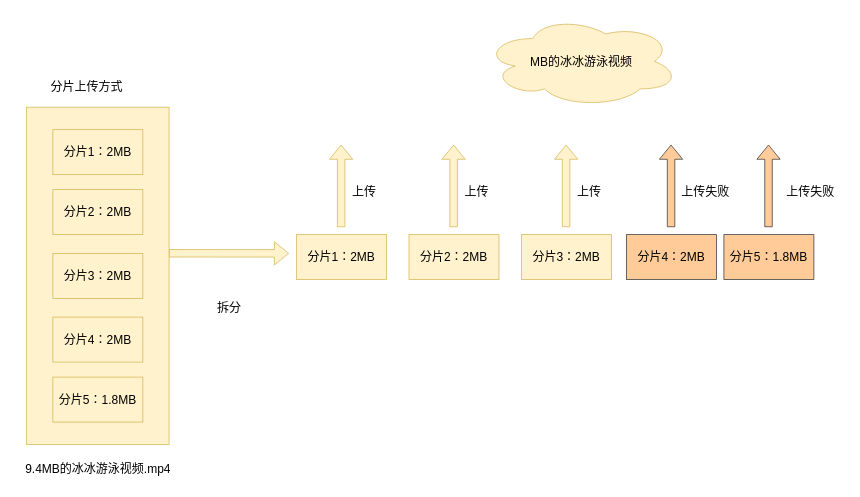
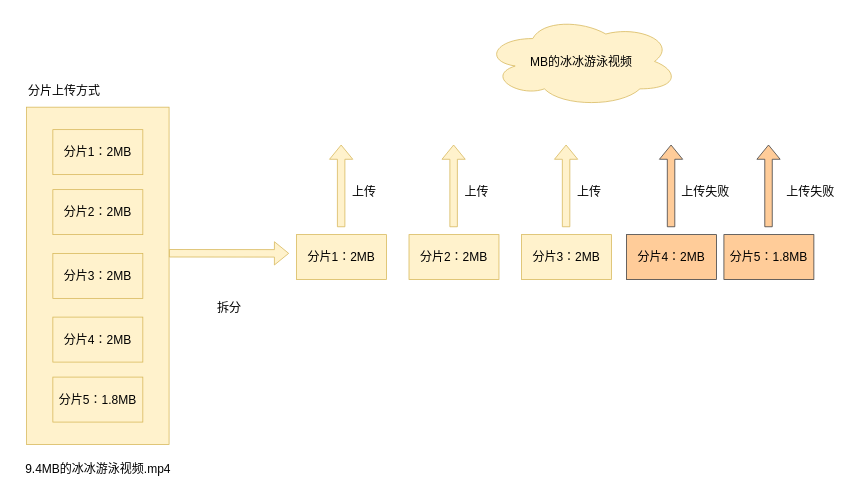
node "分片上传方式": moved (87, 87) -> (64, 90)
